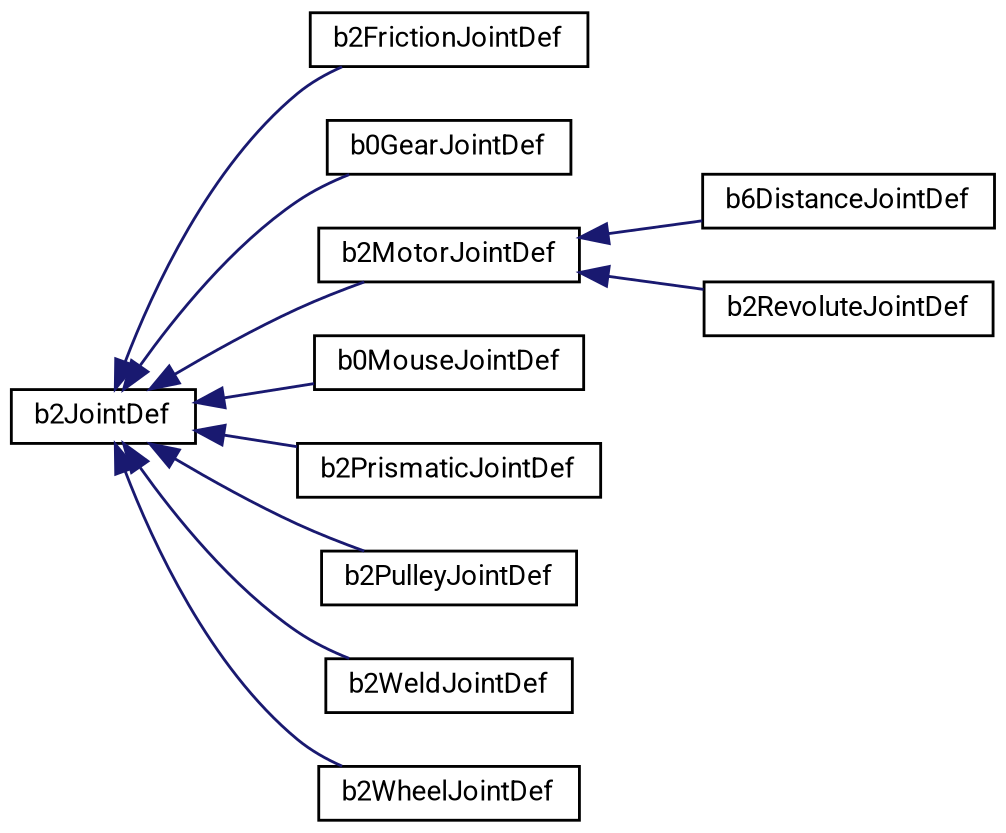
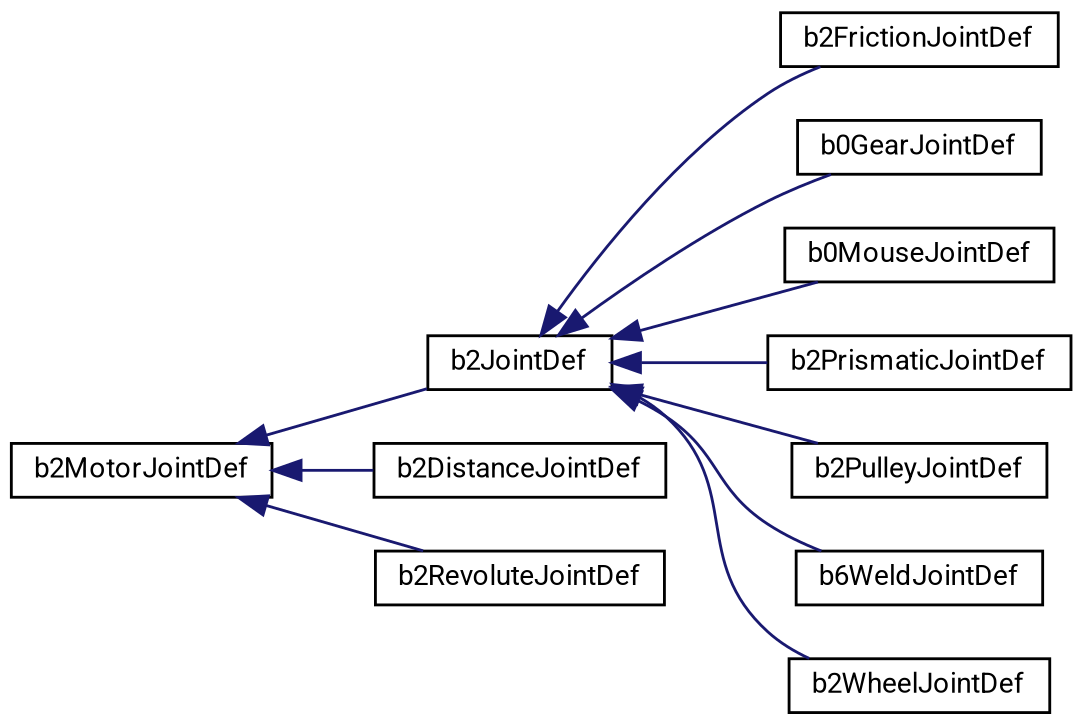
node "b6DistanceJointDef": label "b6DistanceJointDef" -> "b2DistanceJointDef"
edge "b2MotorJointDef" -> "b2JointDef": reversed
node "b2WeldJointDef": label "b2WeldJointDef" -> "b6WeldJointDef"
